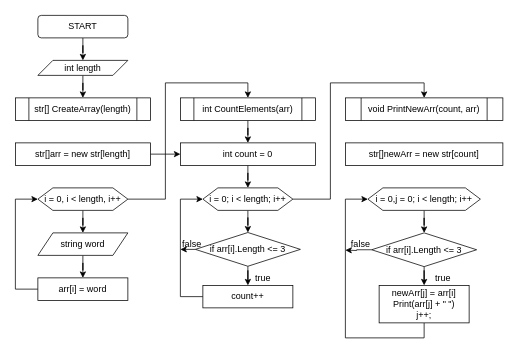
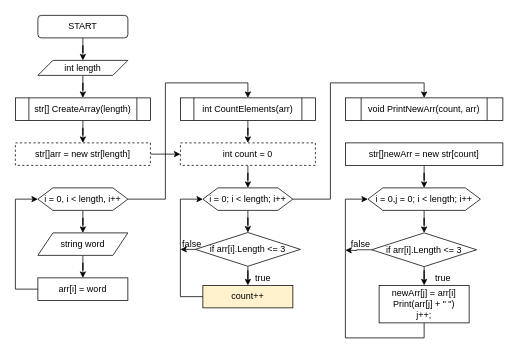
edge "str[] CreateArray(length)" -> "str[]arr = new str[length]": added
node "str[]arr = new str[length]": style solid -> dashed
node "int count = 0": style solid -> dashed
edge "str[]newArr = new str[count]" -> "i = 0,j = 0; i < length; i++": added
node "count++": fillcolor #ffffff -> #fff2cc
